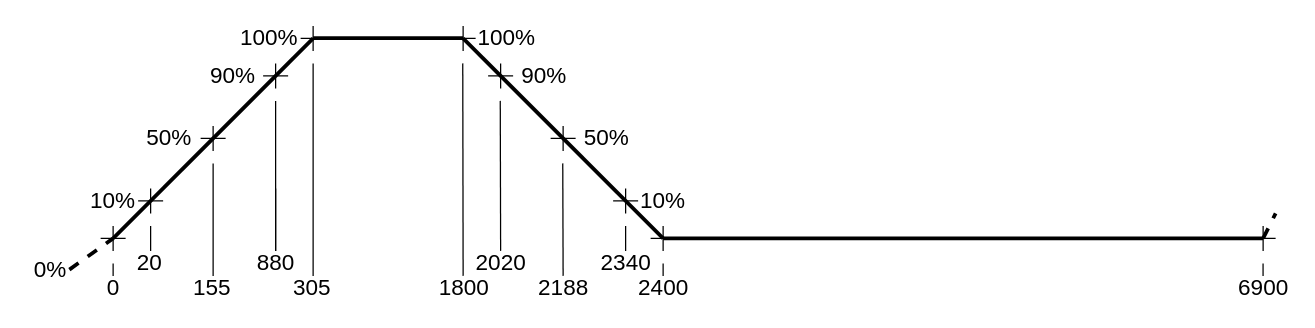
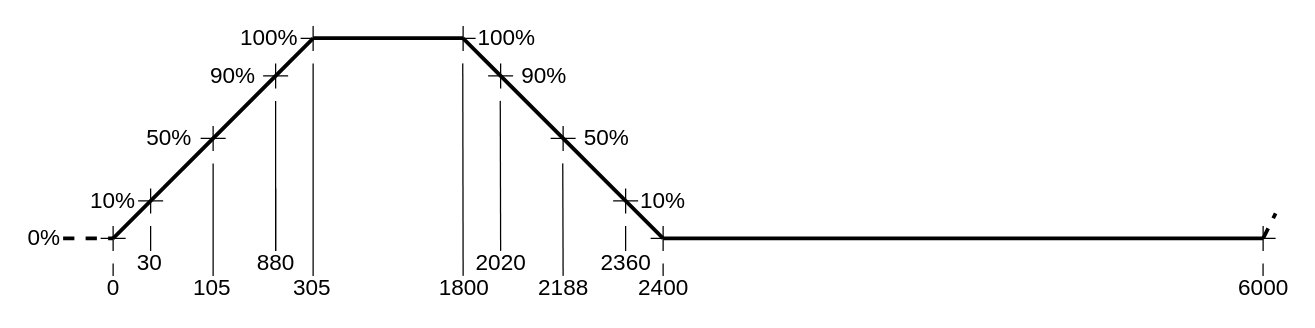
node "20": label "20" -> "30"
node "2340": label "2340" -> "2360"
node "0%": moved (51, 269) -> (44, 238)
node "155": label "155" -> "105"
node "6900": label "6900" -> "6000"
